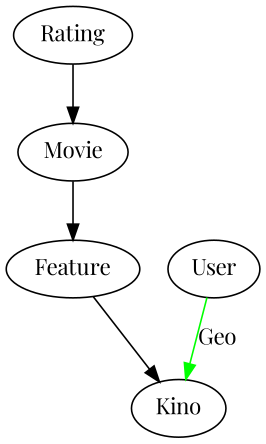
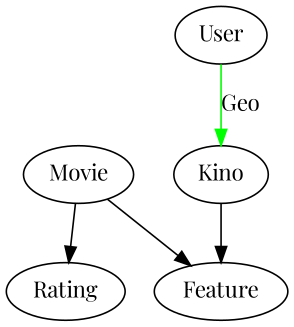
edge "Rating" -> "Movie": reversed
edge "Feature" -> "Kino": reversed
